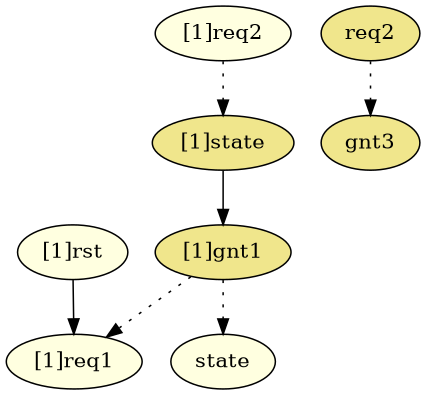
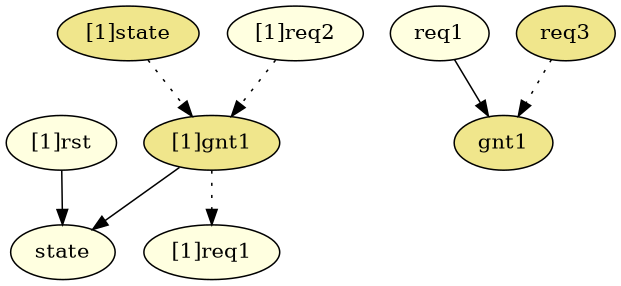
node "req2": label "req2" -> "req3"
node "req1": added
edge "[1]req2" -> "[1]state": now "[1]req2" -> "[1]gnt1"
node "gnt3": label "gnt3" -> "gnt1"
edge "[1]state" -> "[1]gnt1": style solid -> dotted
edge "[1]rst" -> "[1]req1": now "[1]rst" -> "state"
edge "[1]gnt1" -> "state": style dotted -> solid
